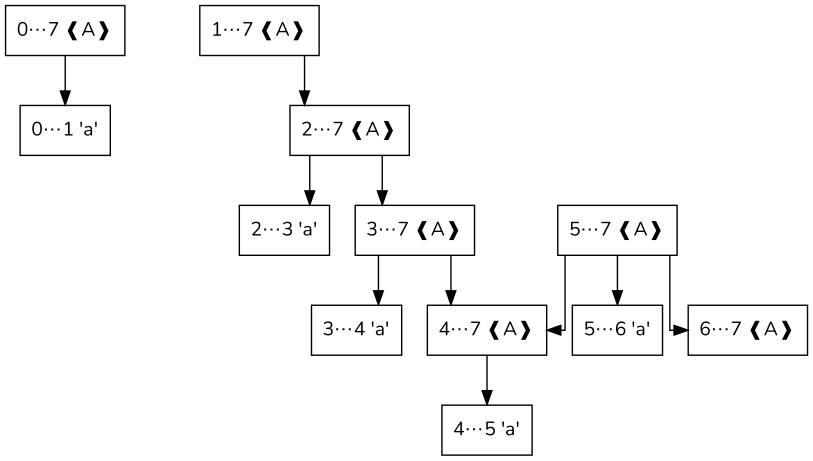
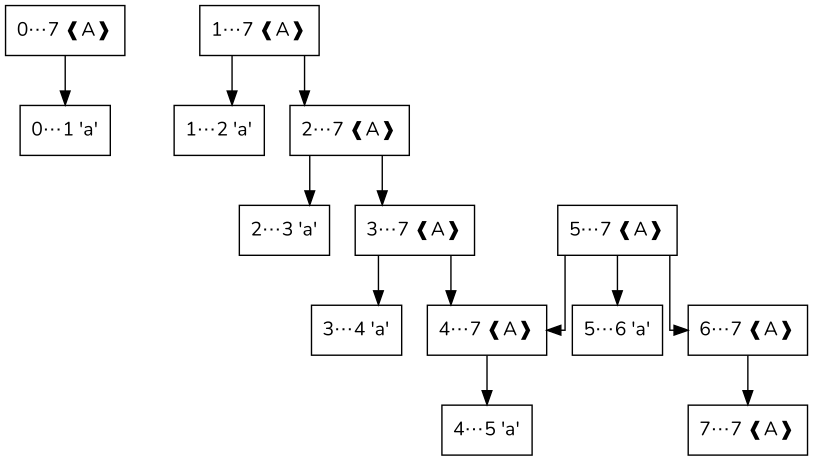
node "1⋯2 'a'": added
node "7⋯7 ❰A❱": added
